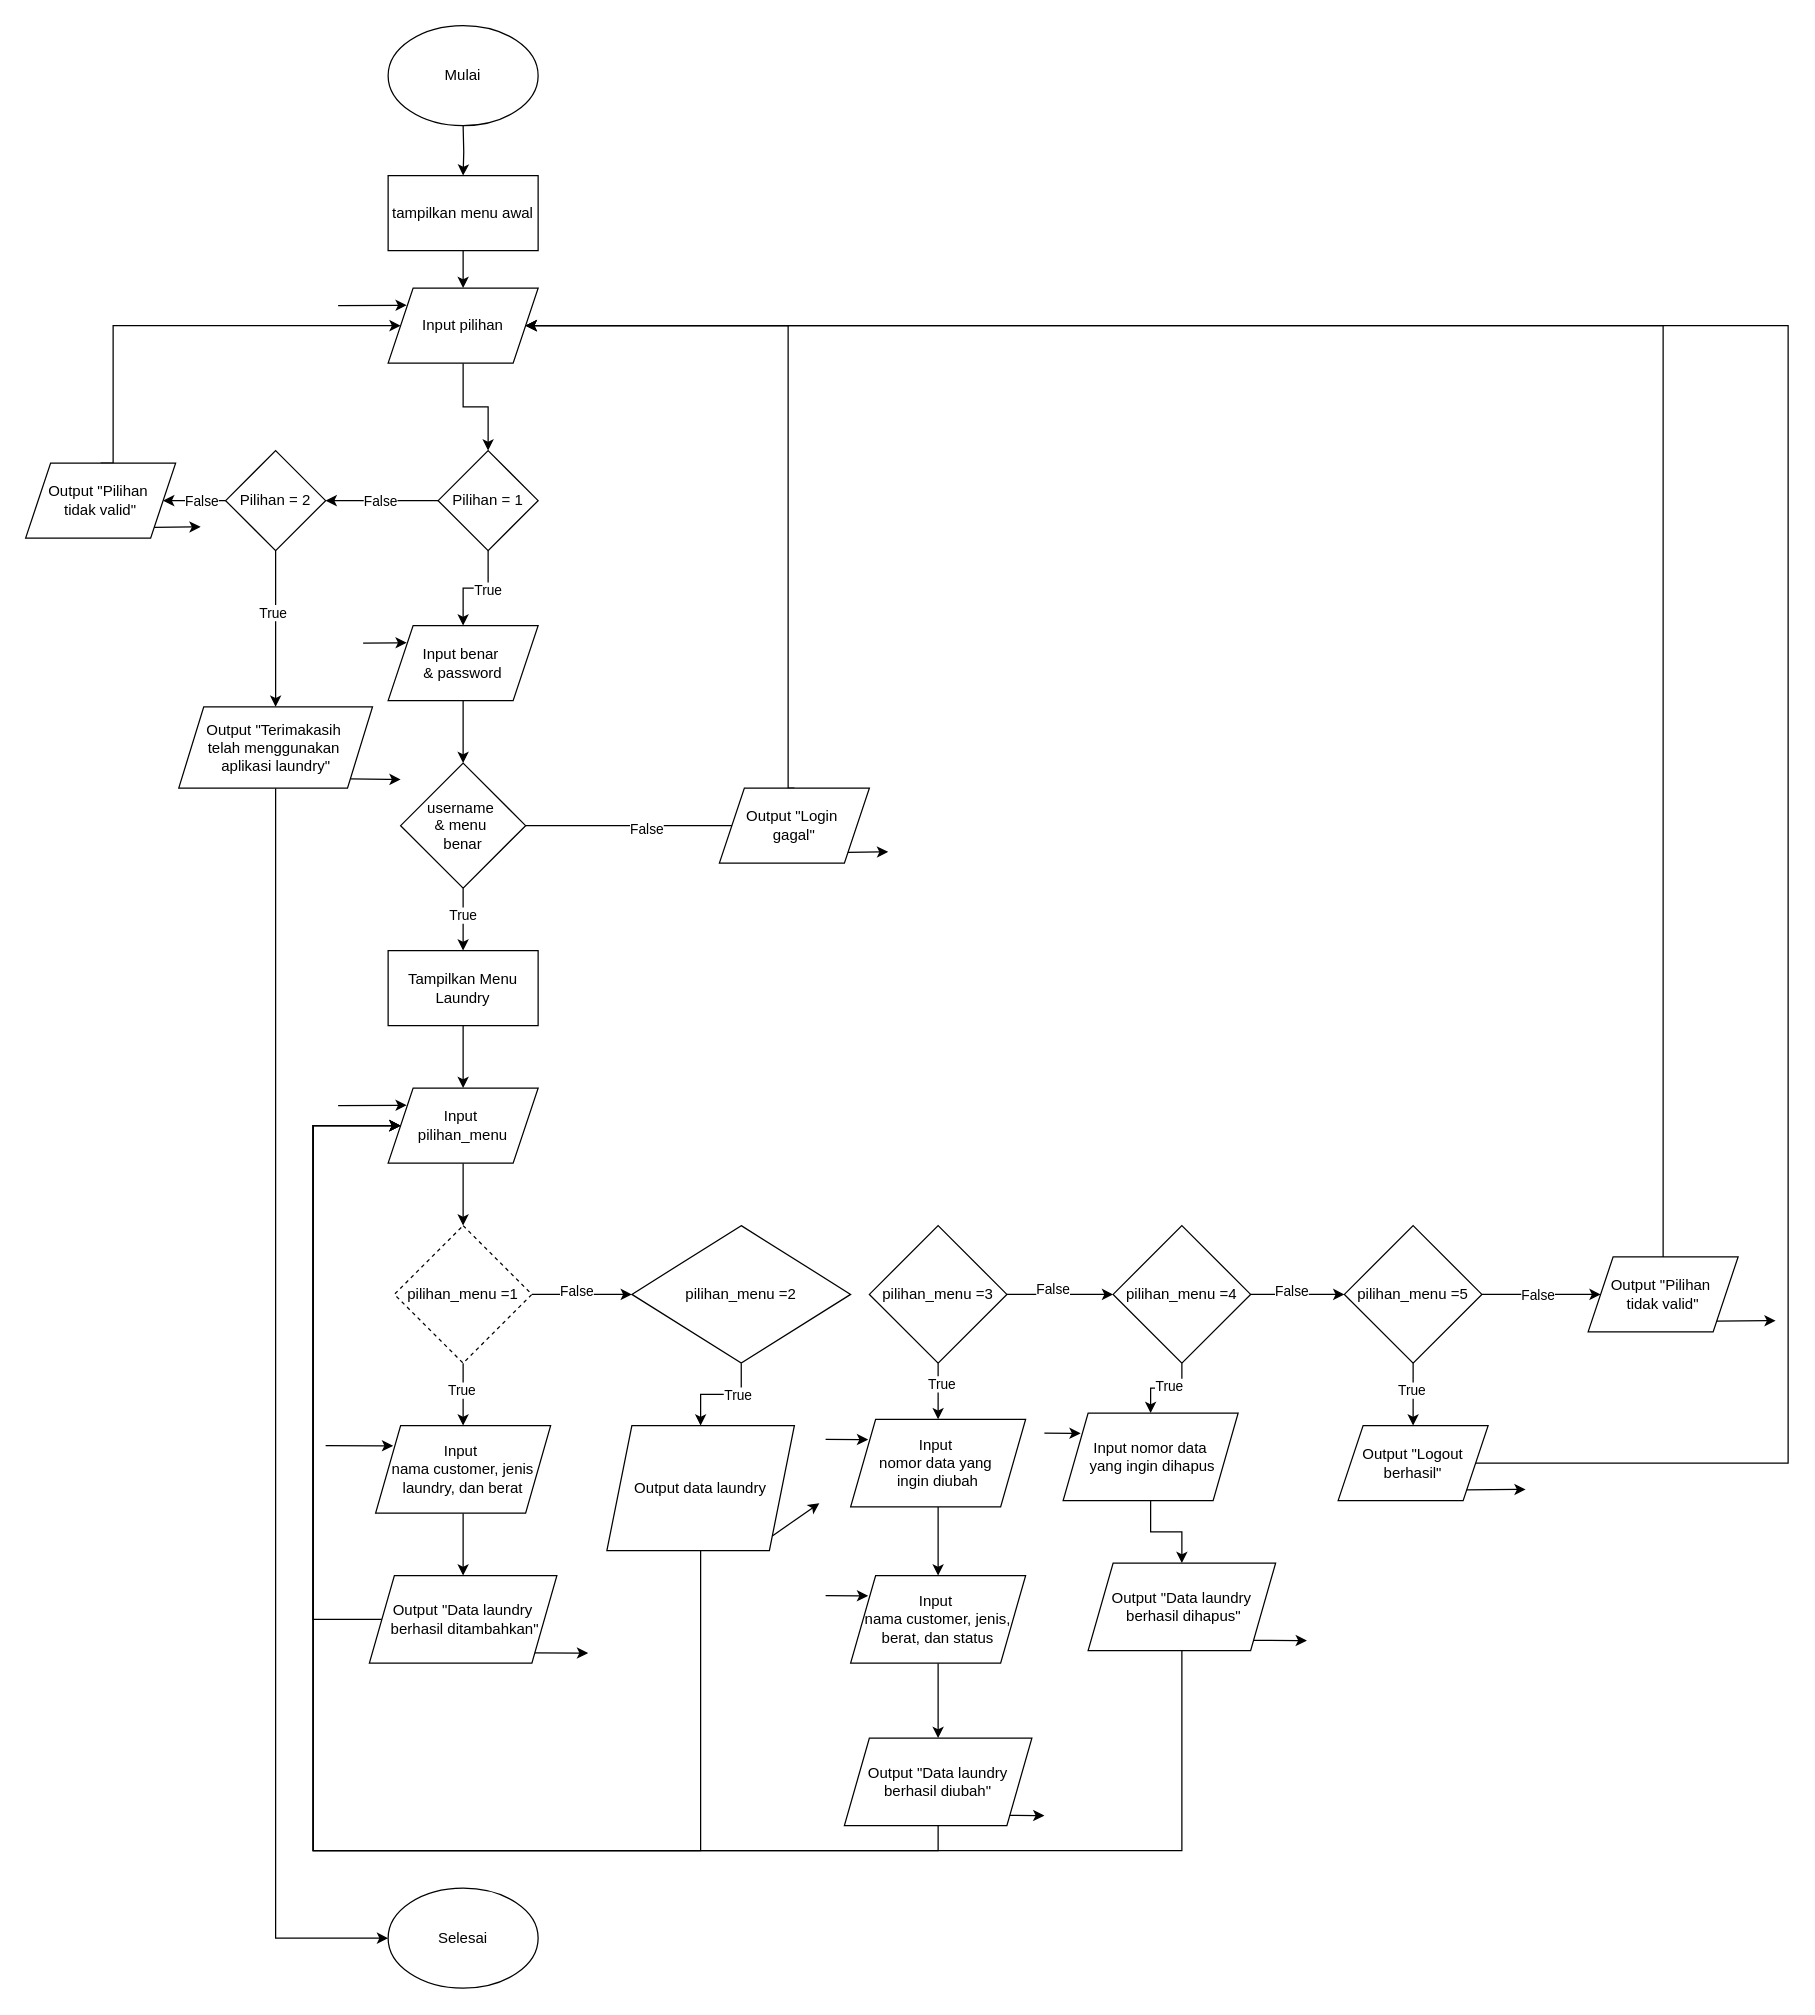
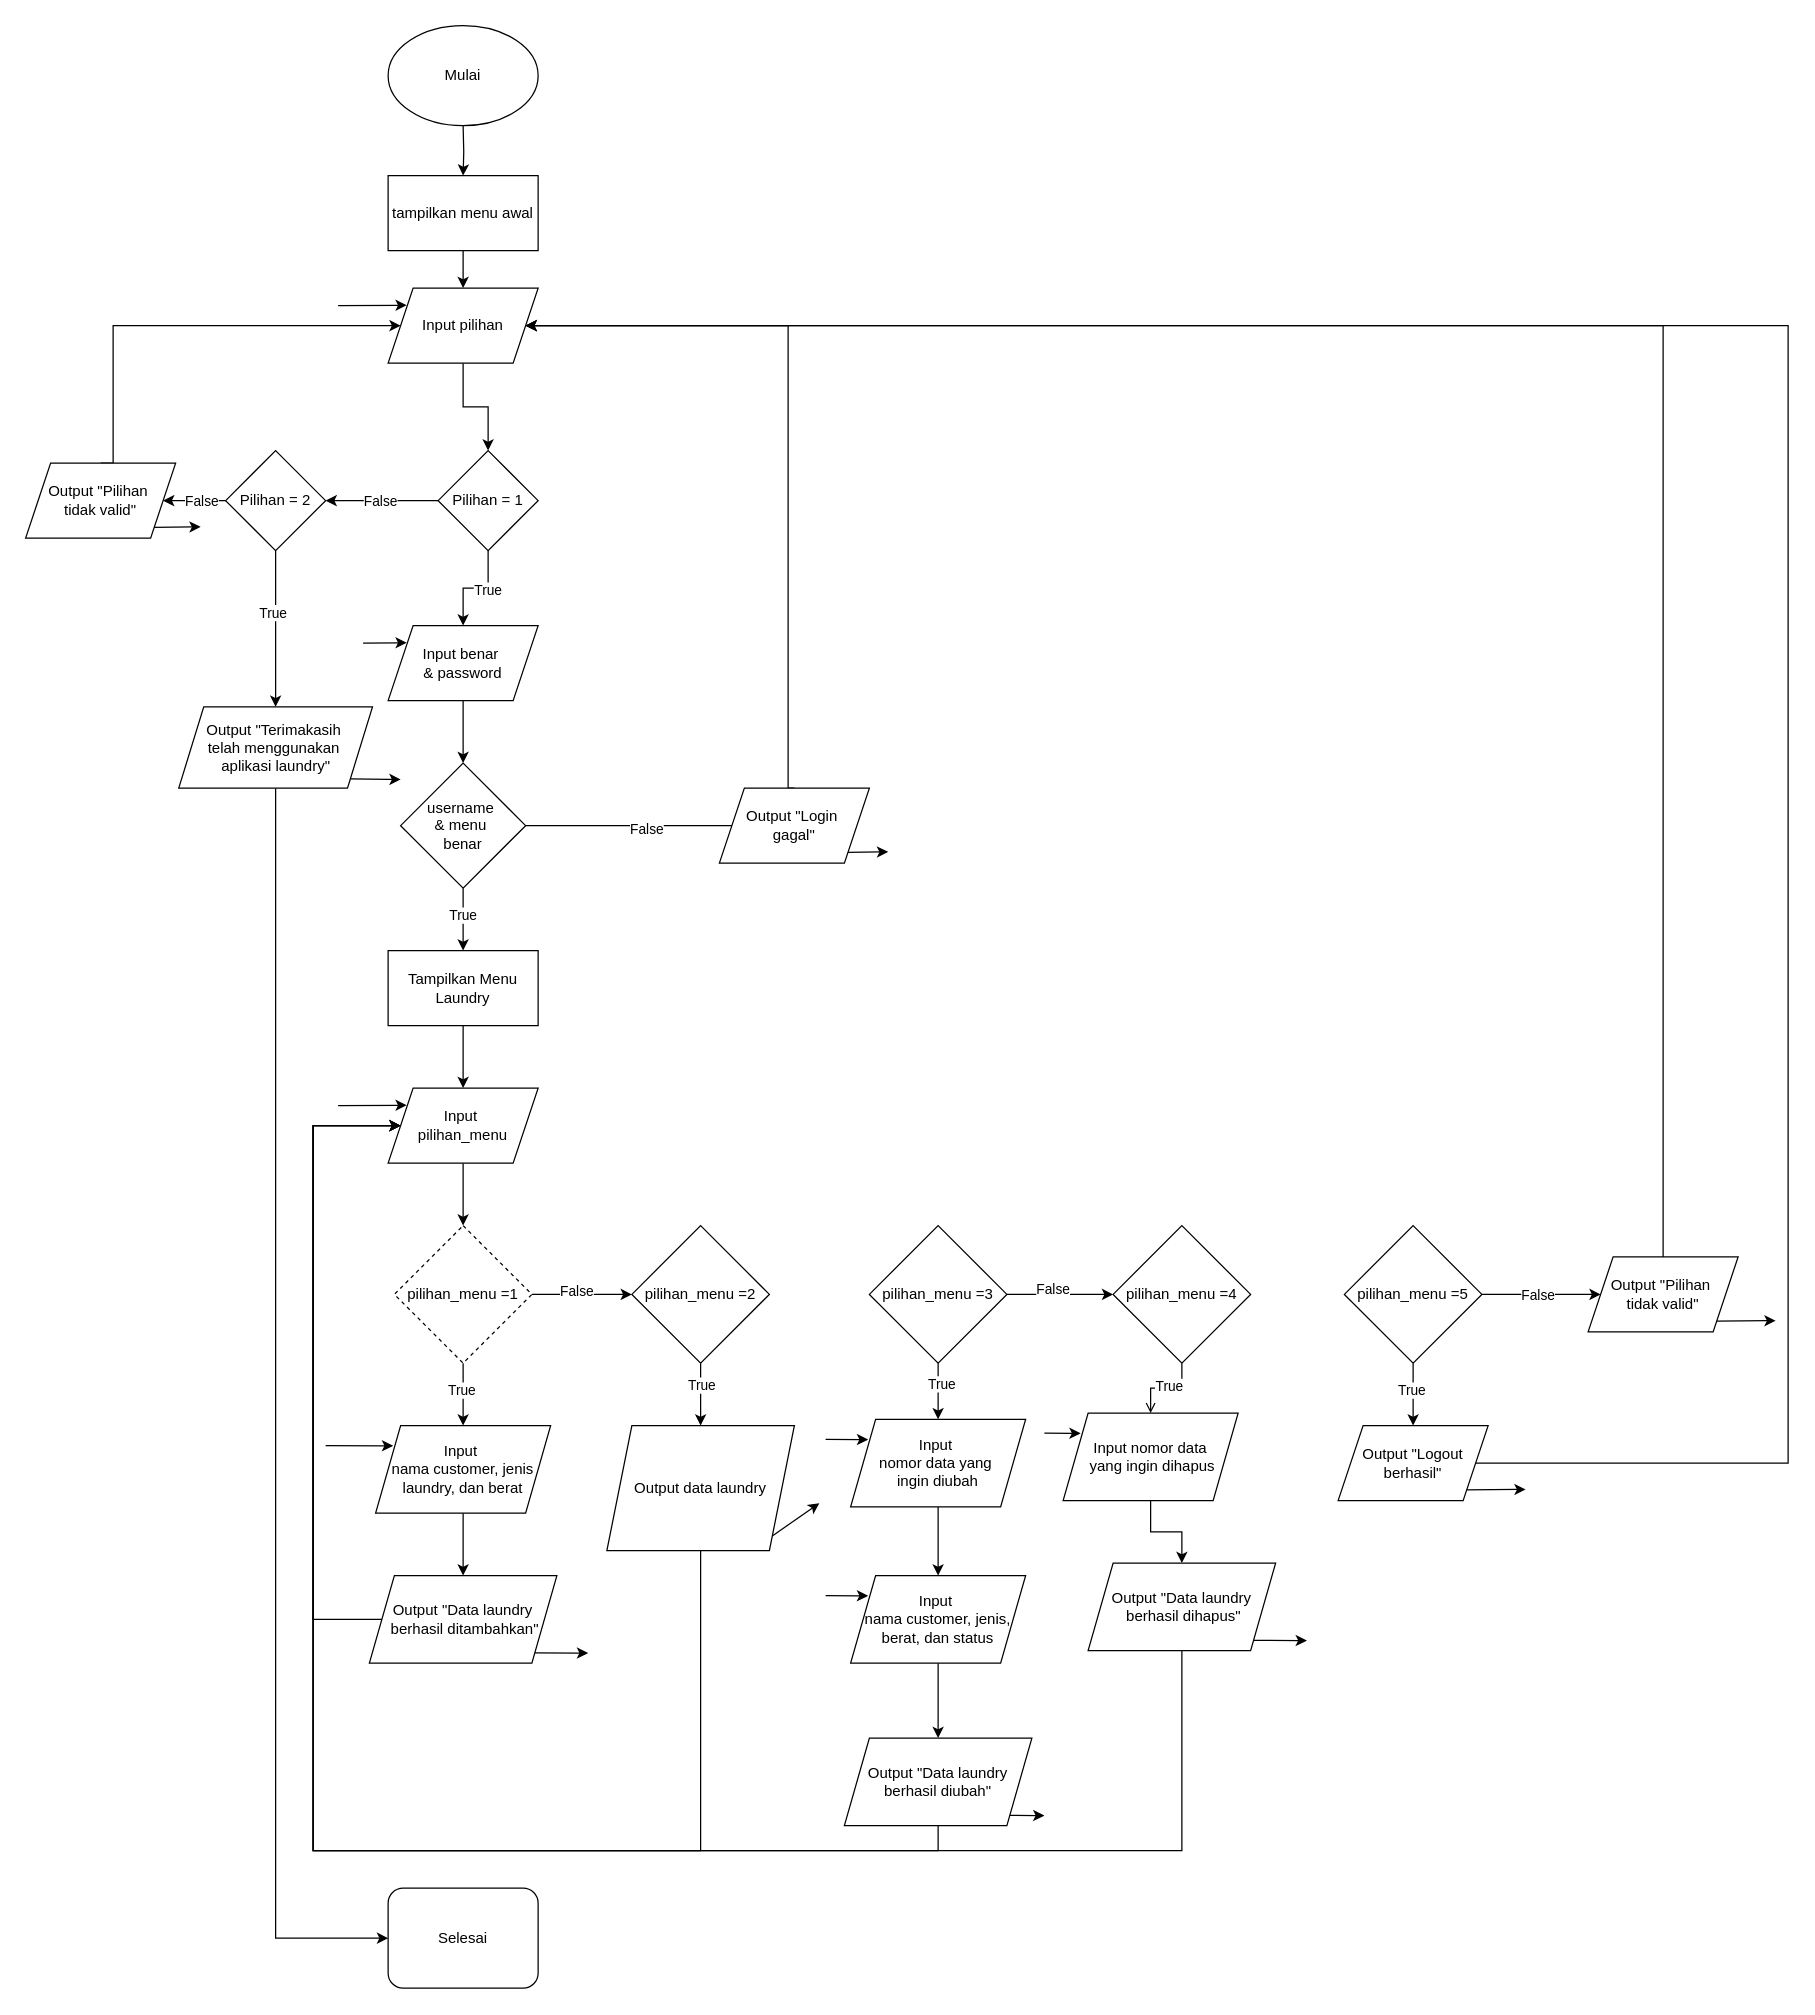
node "pilihan_menu =2": size 219x138 -> 138x138
edge "pilihan_menu =4" -> "pilihan_menu =5": removed, label "False"
edge "pilihan_menu =4" -> "Input nomor data yang ingin dihapus": arrowhead classic -> open
node "Selesai": shape ellipse -> rounded rectangle
